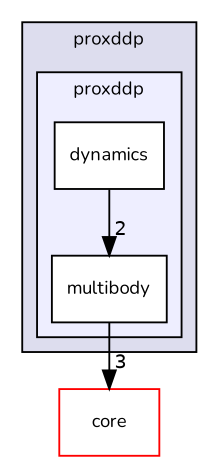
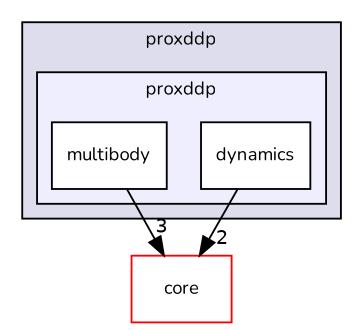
edge "dynamics" -> "multibody": now "dynamics" -> "core"
